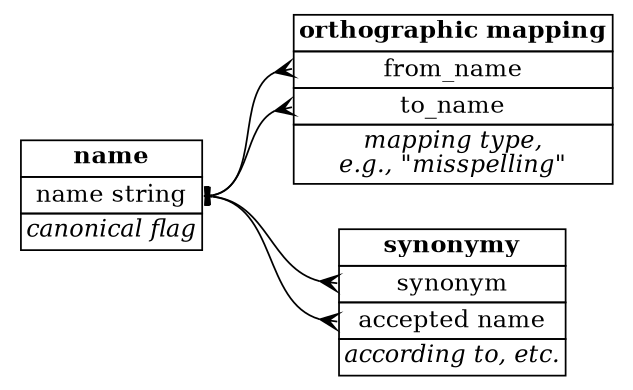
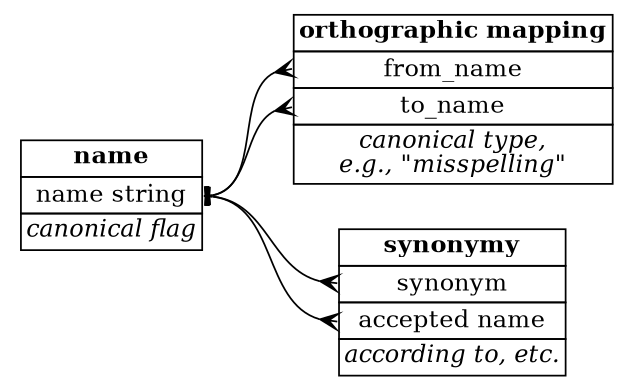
node "orthographic mapping": text "mapping type," -> "canonical type,"
